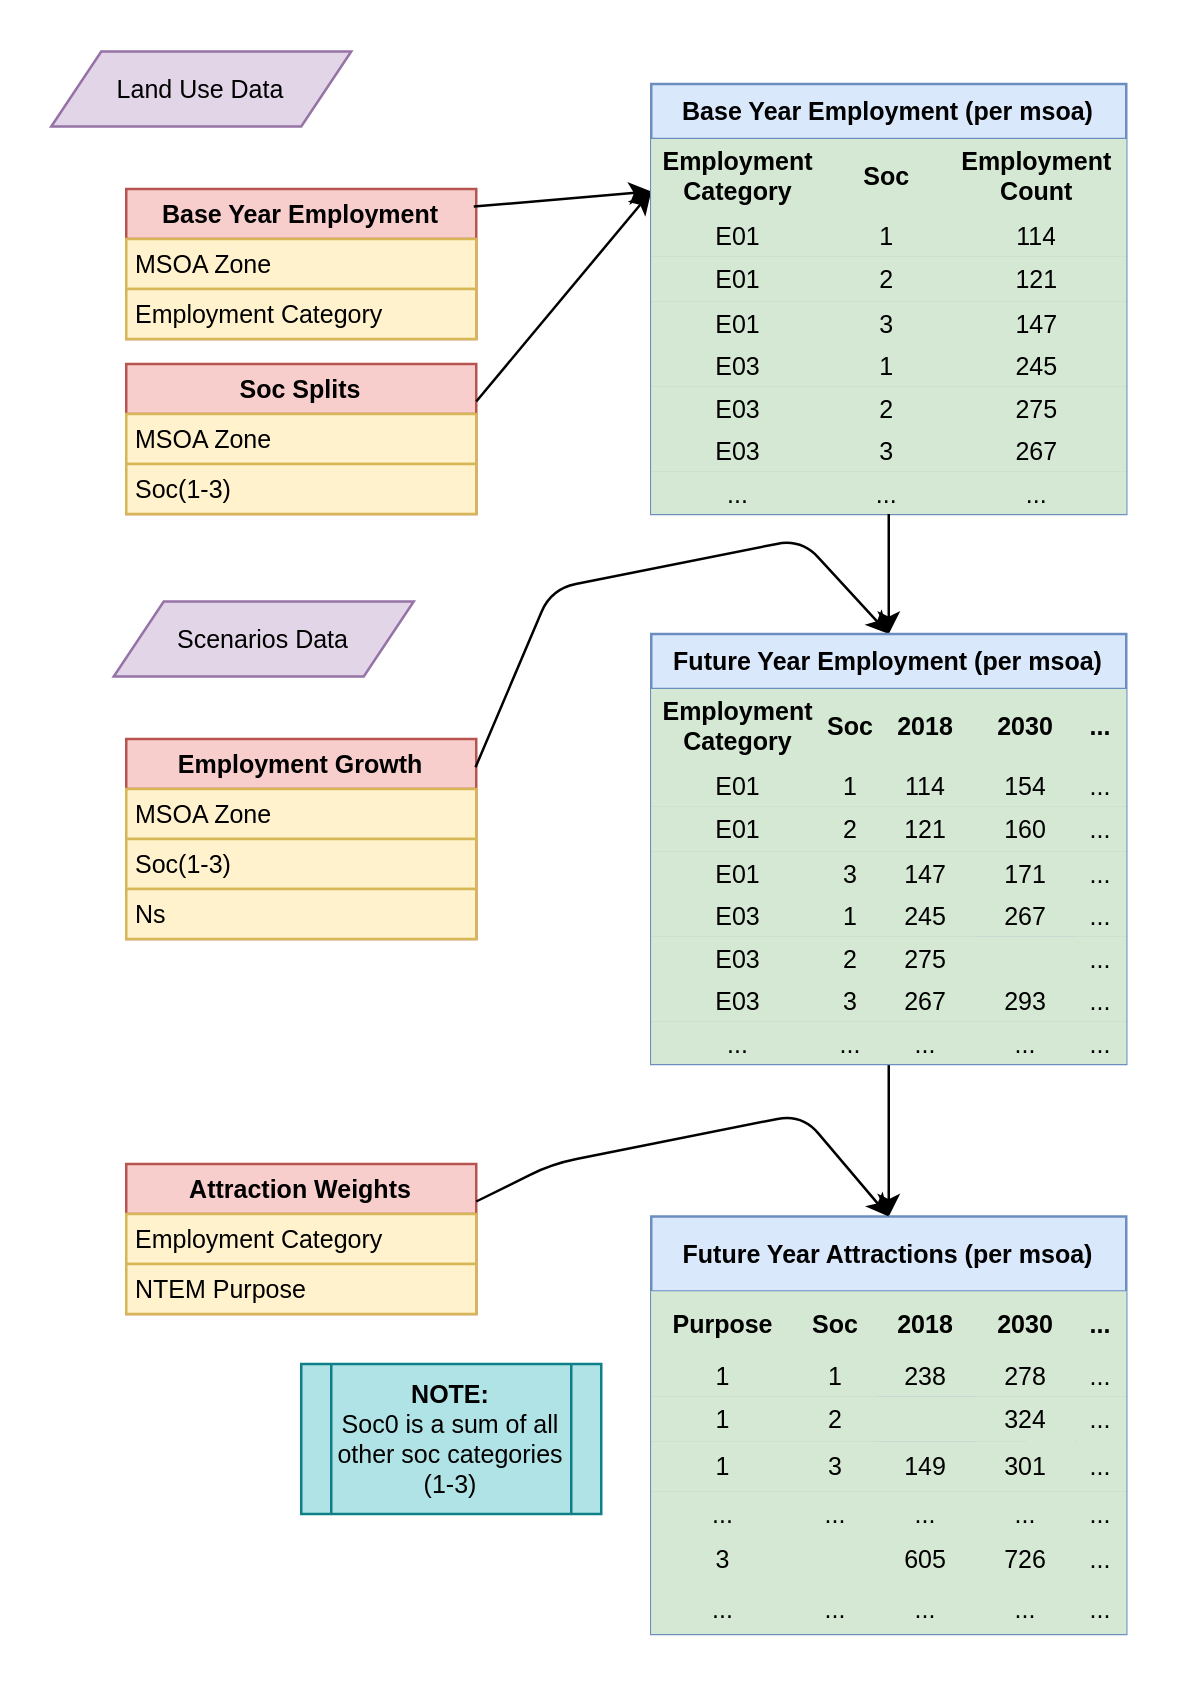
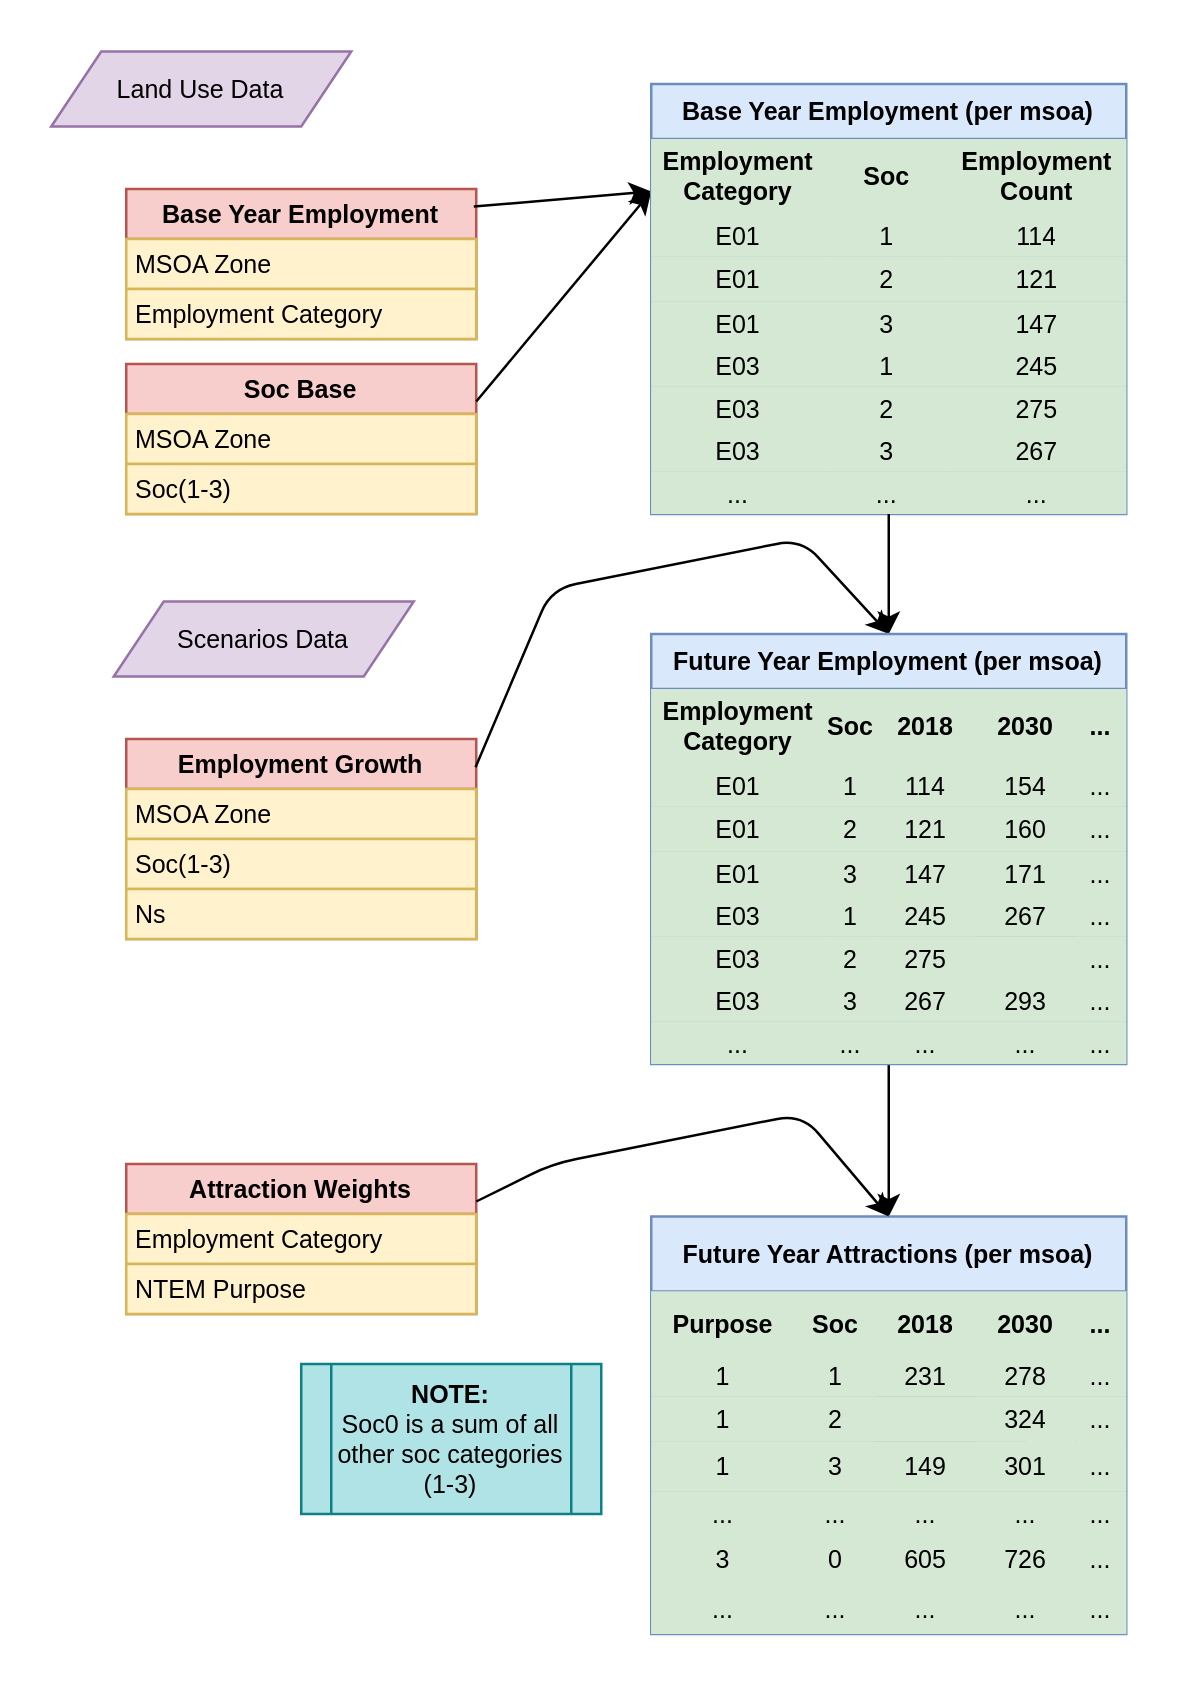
node "Soc Splits": label "Soc Splits" -> "Soc Base"
node "238": label "238" -> "231"
node "0": added
